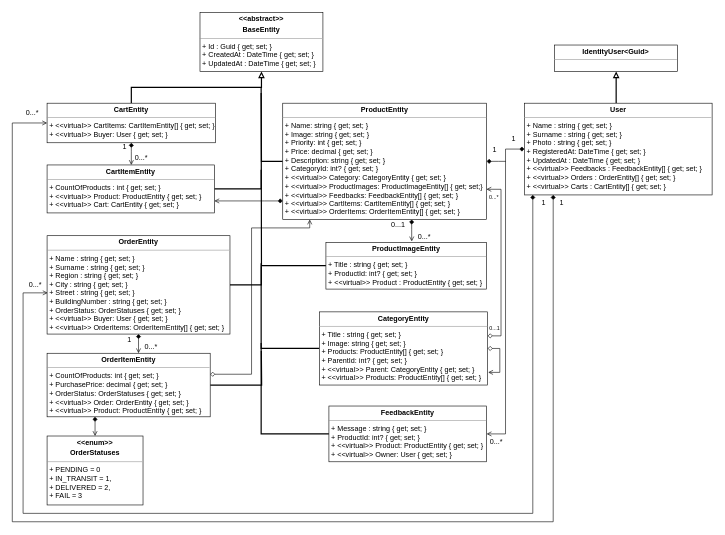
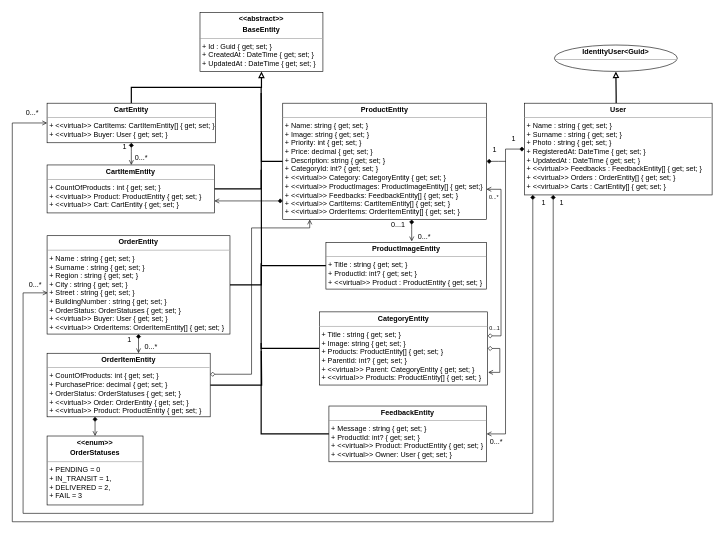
node "IdentityUser<Guid>": shape rectangle -> ellipse
